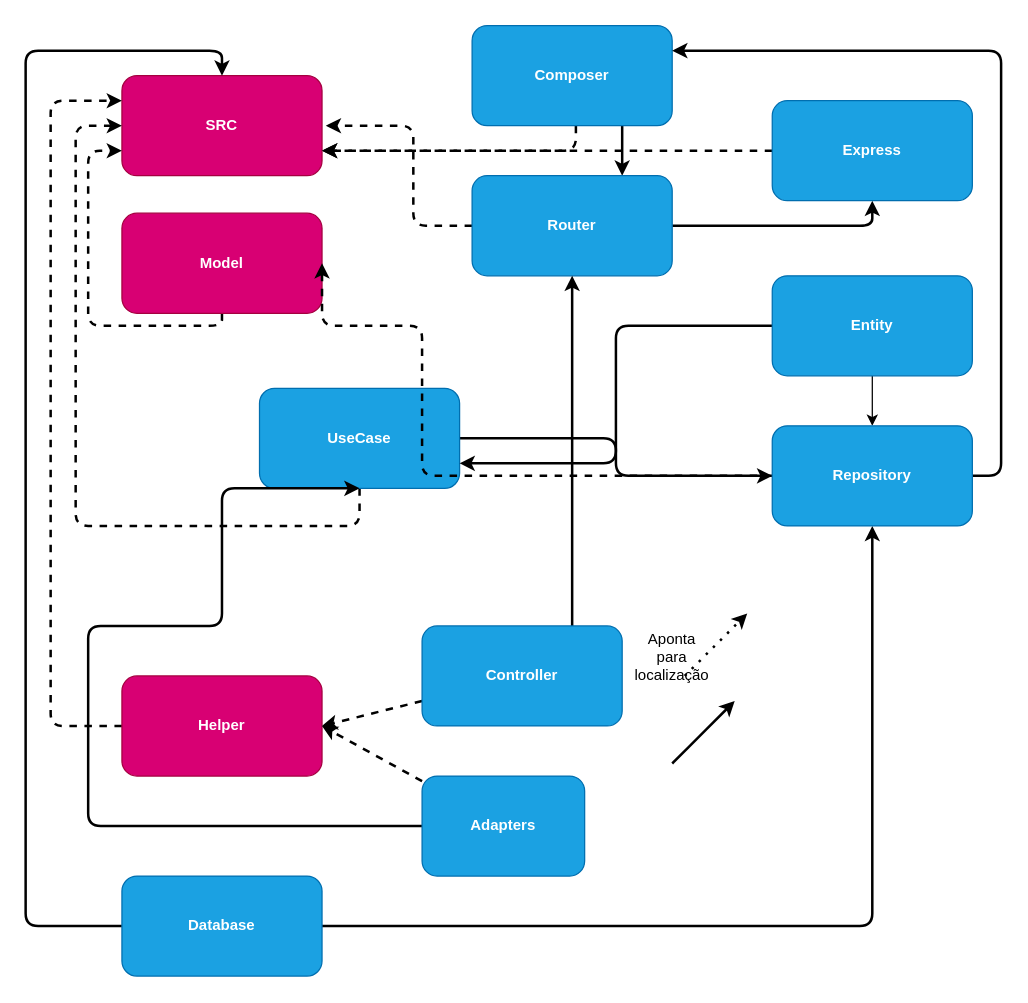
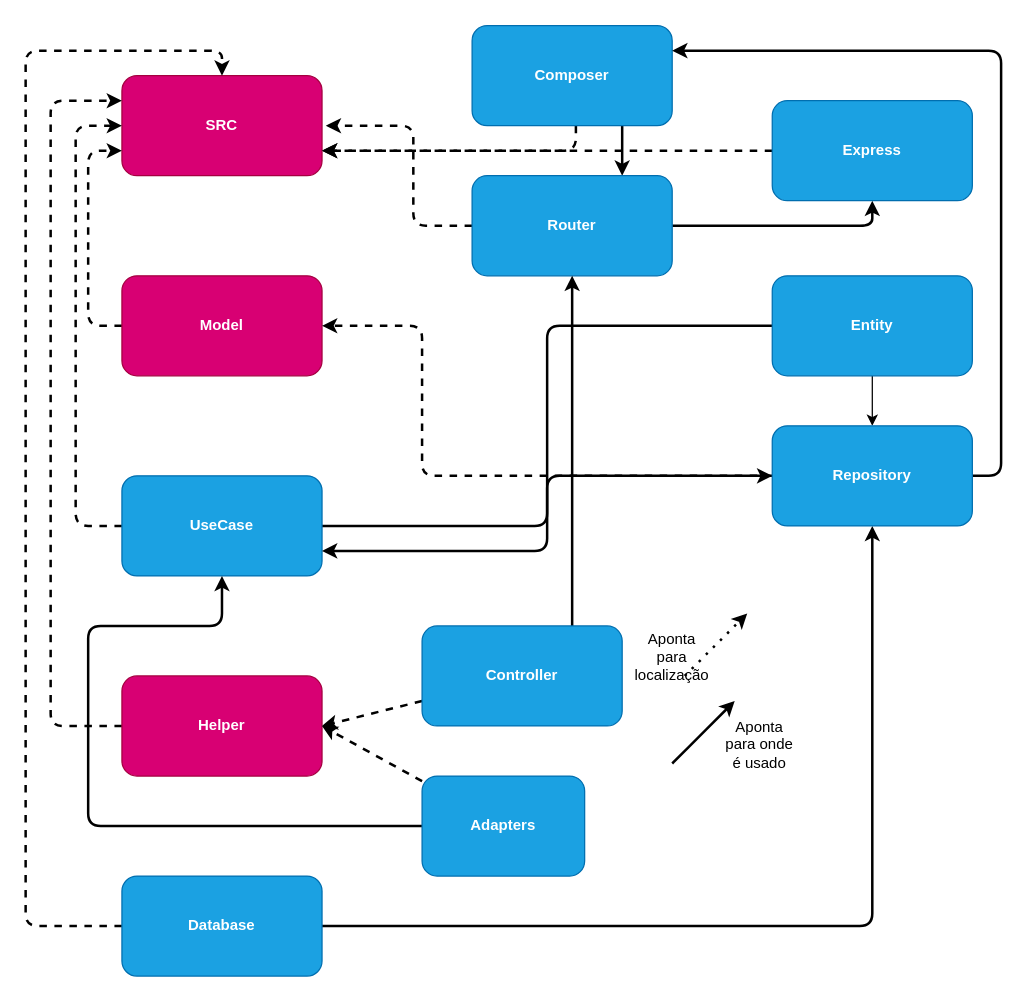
node "Model": moved (222, 263) -> (222, 326)
edge "Database" -> "SRC": style solid -> dashed
node "UseCase": moved (359, 438) -> (222, 526)
node "Aponta para onde é usado": added
